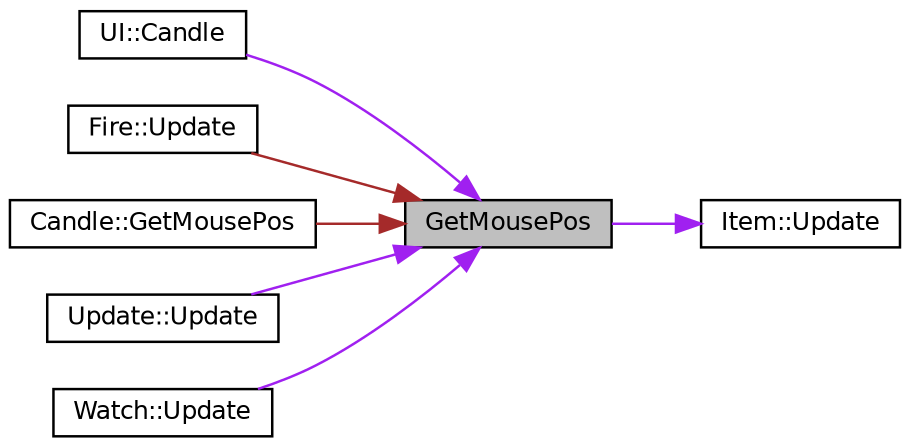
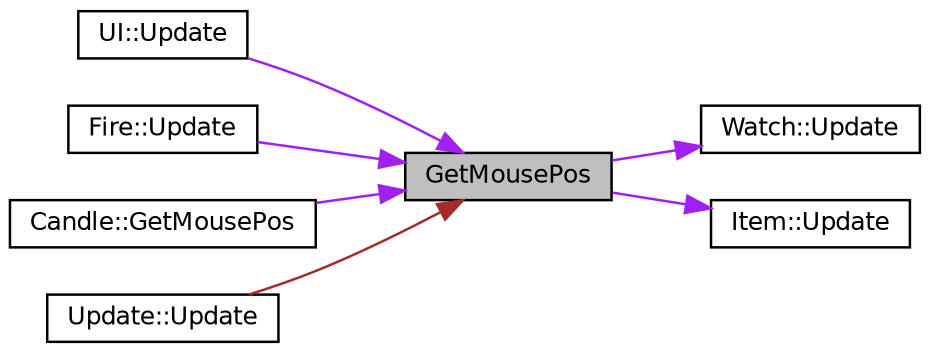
node "UI::Candle": label "UI::Candle" -> "UI::Update"
edge "Fire::Update" -> "GetMousePos": color brown -> purple
edge "Candle::GetMousePos" -> "GetMousePos": color brown -> purple
edge "Update::Update" -> "GetMousePos": color purple -> brown
edge "Watch::Update" -> "GetMousePos": reversed
